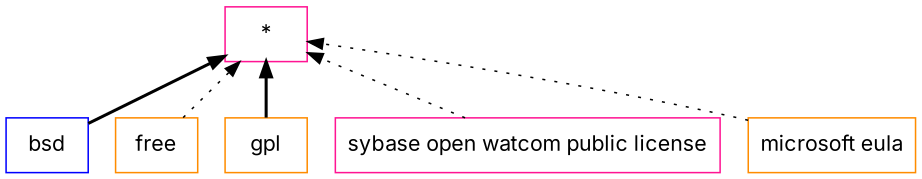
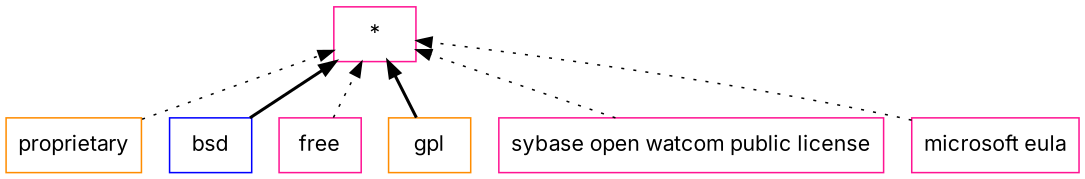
node "proprietary": added
node "free": color darkorange -> deeppink
node "microsoft eula": color darkorange -> deeppink
